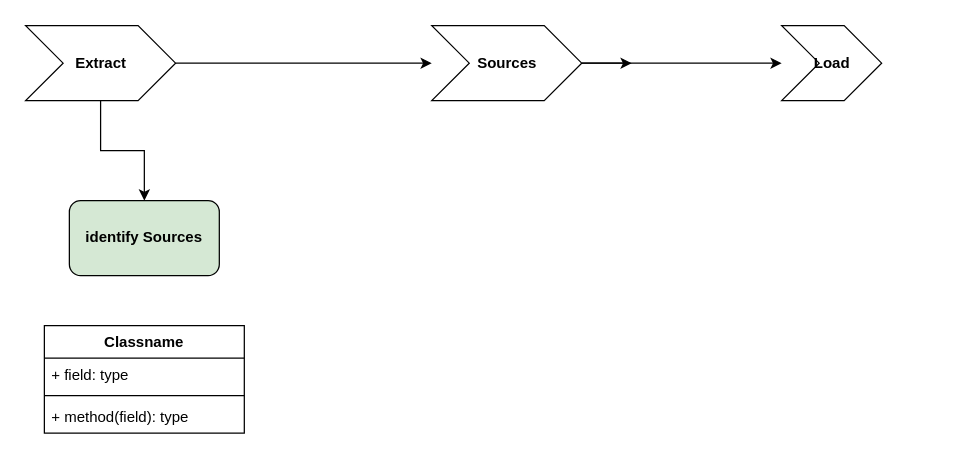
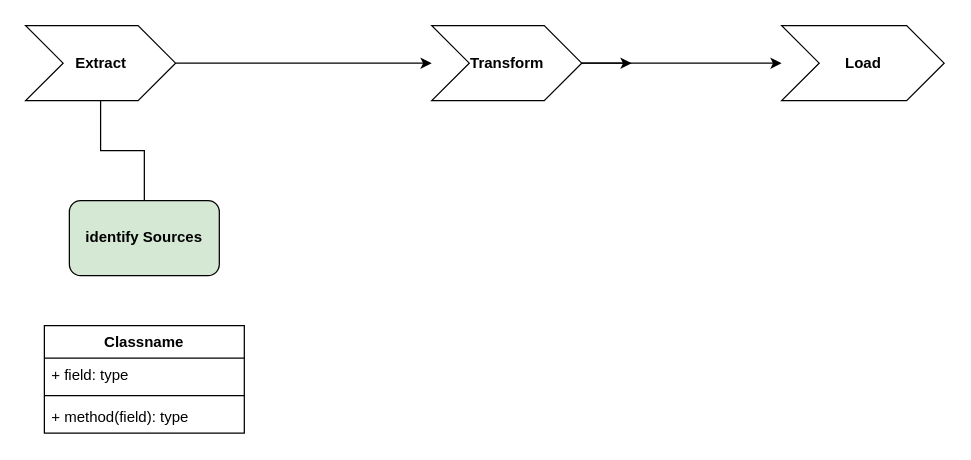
node "Sources": label "Sources" -> "Transform"
node "Load": size 100x75 -> 163x75
edge "Extract" -> "identify Sources": arrowhead classic -> none
